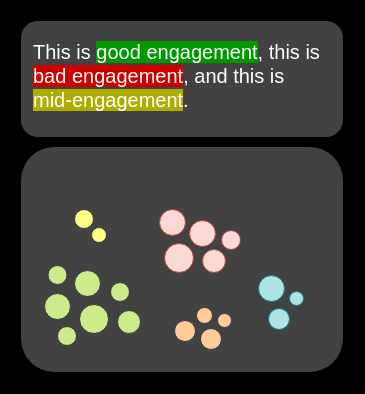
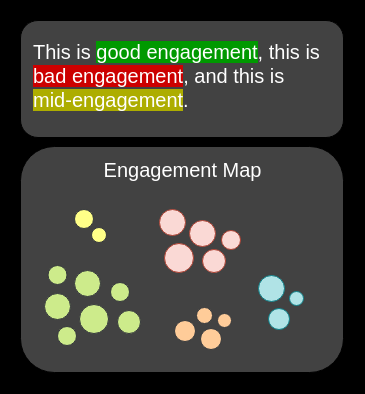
node "Engagement Map": added
